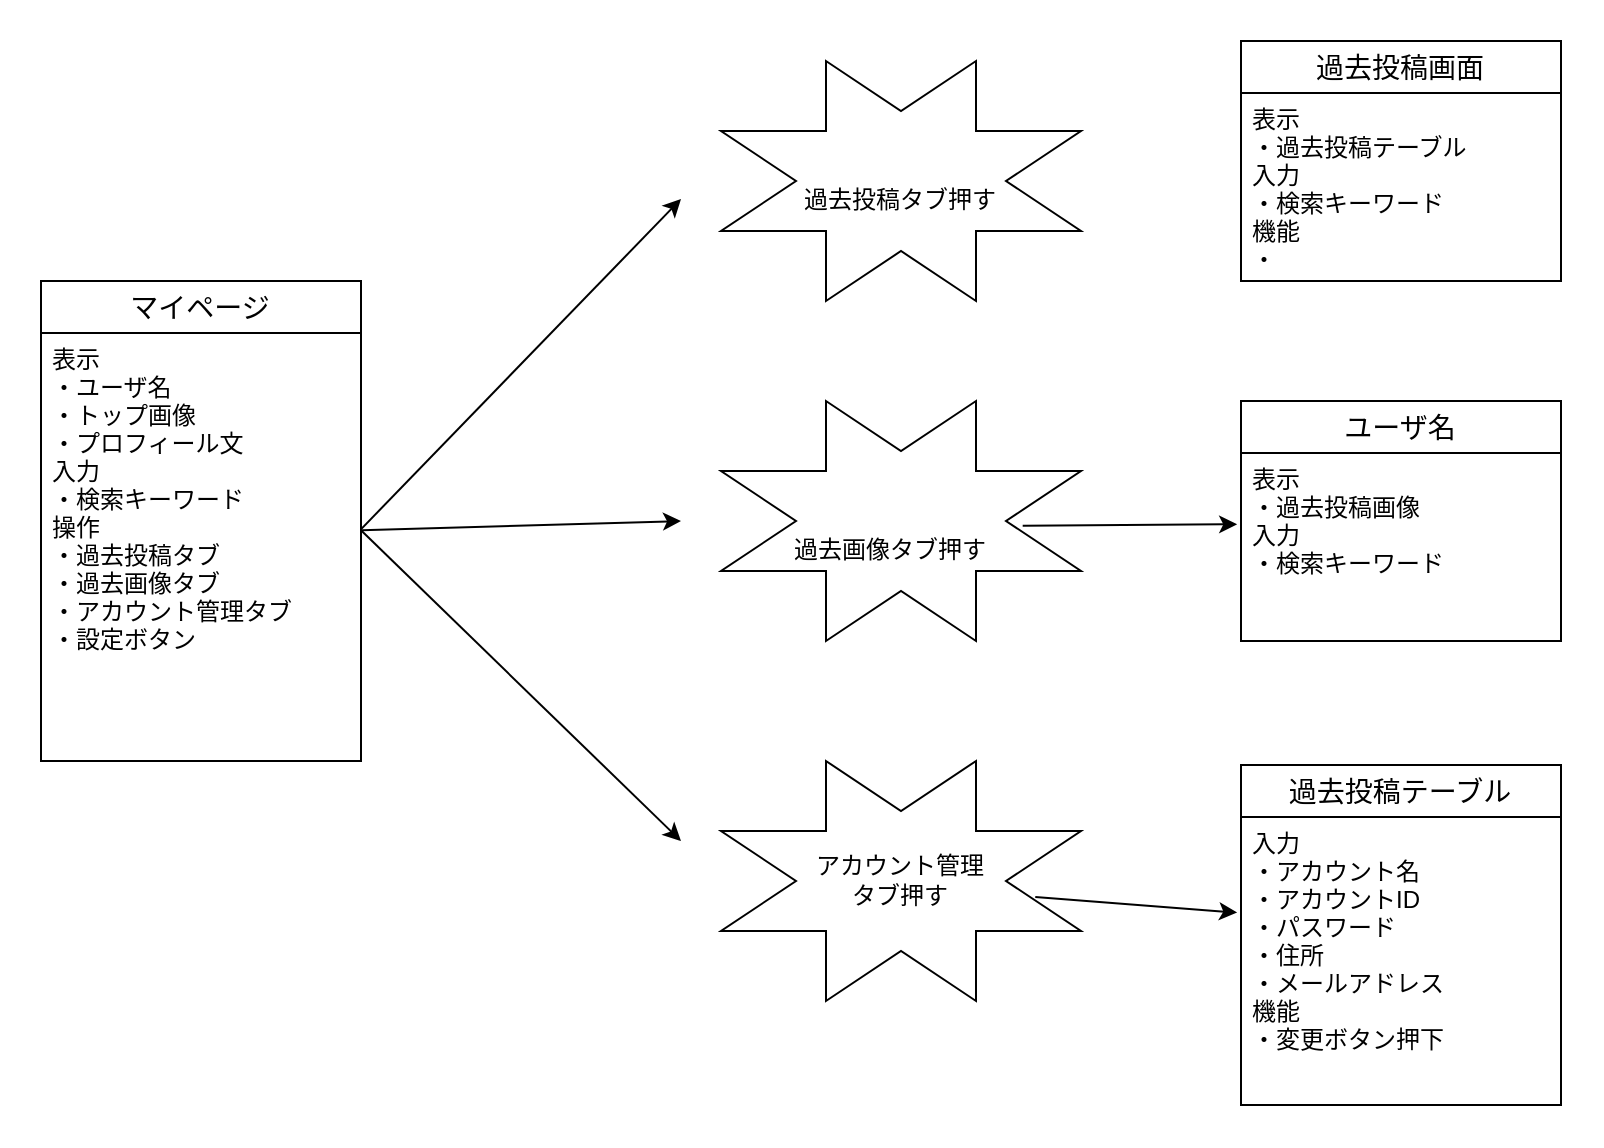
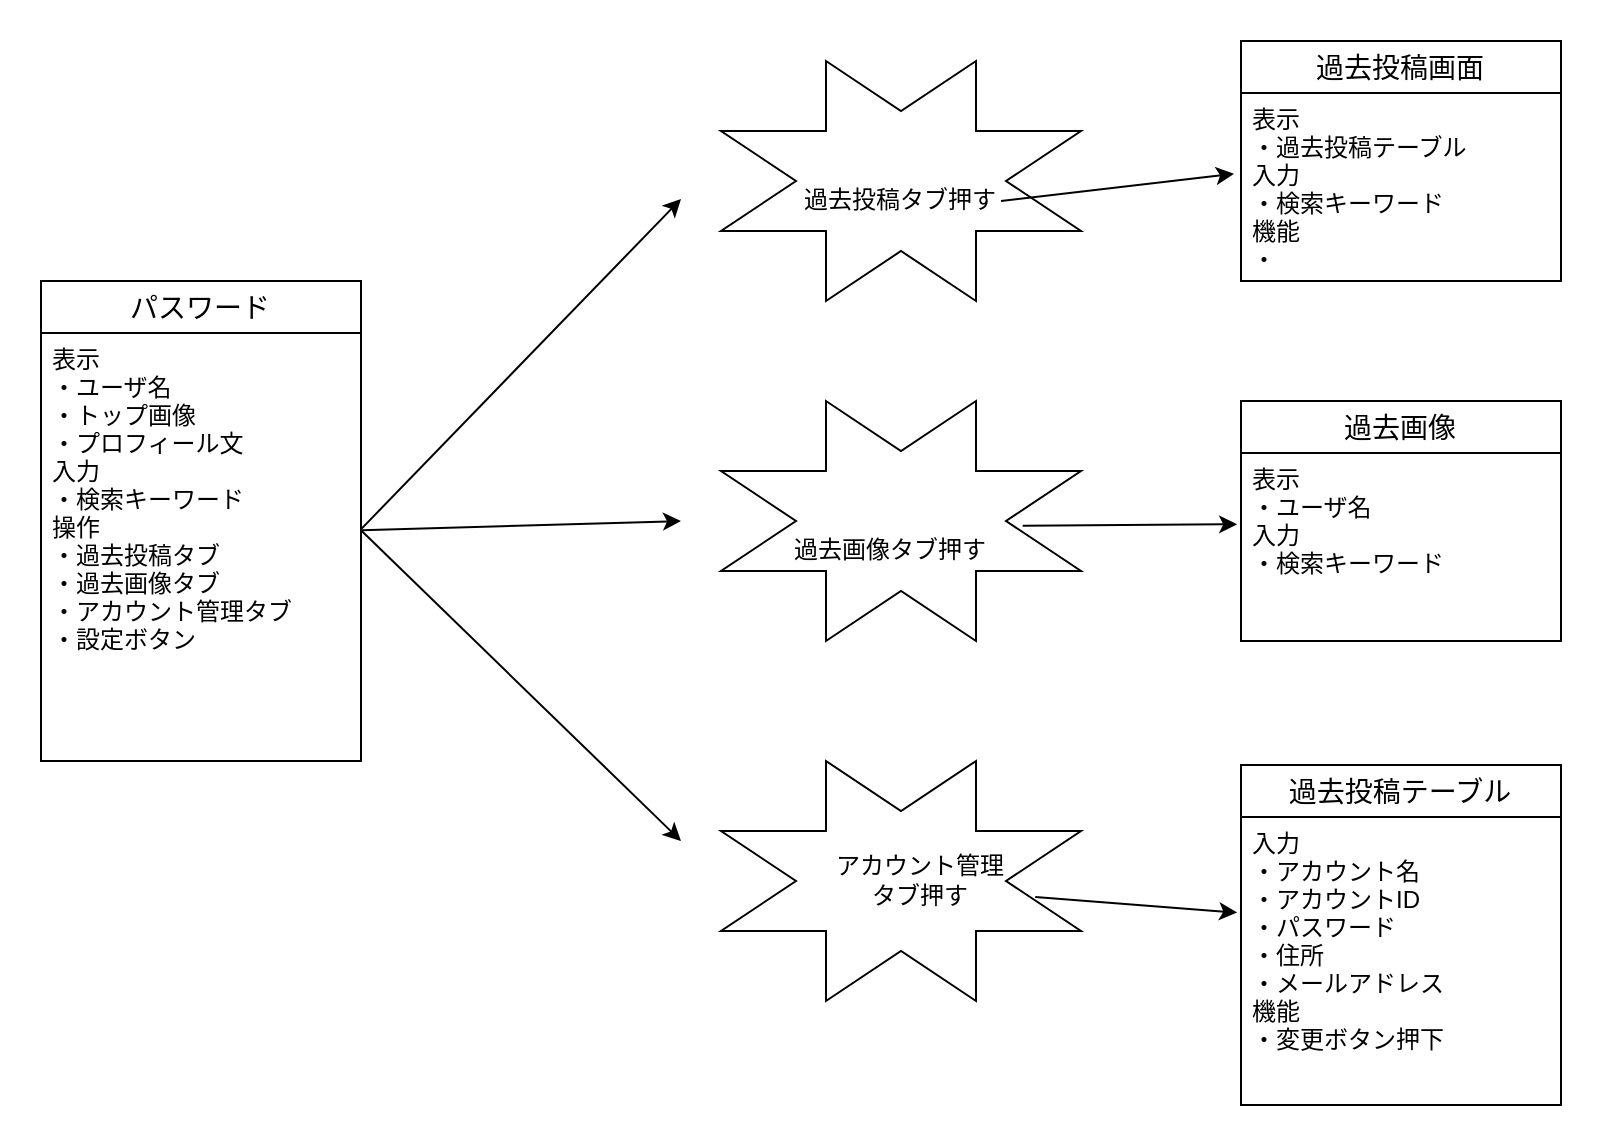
edge "過去投稿タブ押す" -> "表示 ・過去投稿テーブル 入力 ・検索キーワード 機能 ・": added
node "マイページ": label "マイページ" -> "パスワード"
node "ユーザ名": label "ユーザ名" -> "過去画像"
node "表示 ・過去投稿画像 入力 ・検索キーワード": label "表示 ・過去投稿画像 入力 ・検索キーワード" -> "表示 ・ユーザ名 入力 ・検索キーワード"
node "アカウント管理タブ押す": moved (901, 881) -> (921, 881)
